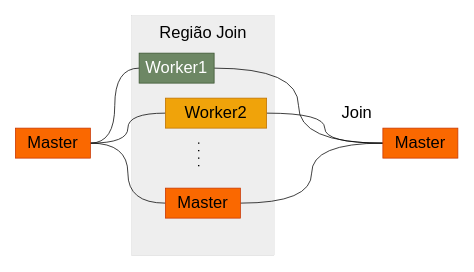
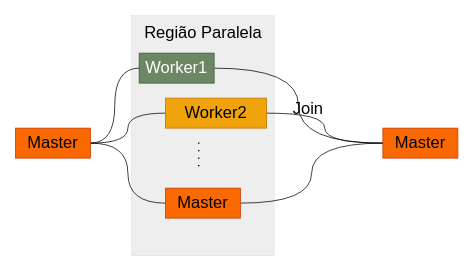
node "Região Join": label "Região Join" -> "Região Paralela"
node "Join": moved (357, 113) -> (308, 109)
